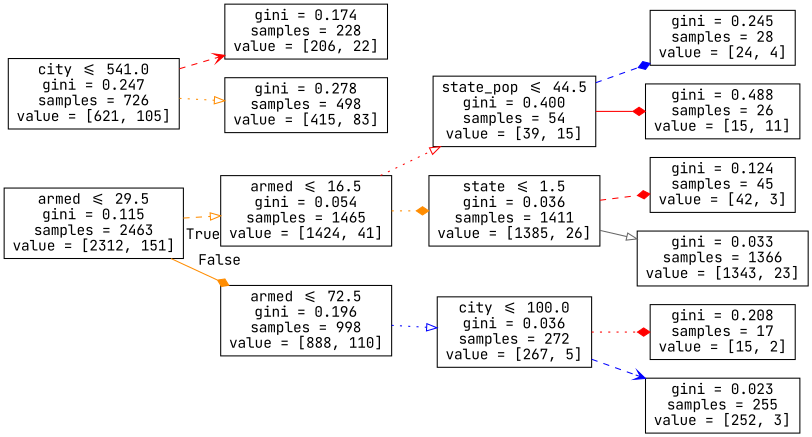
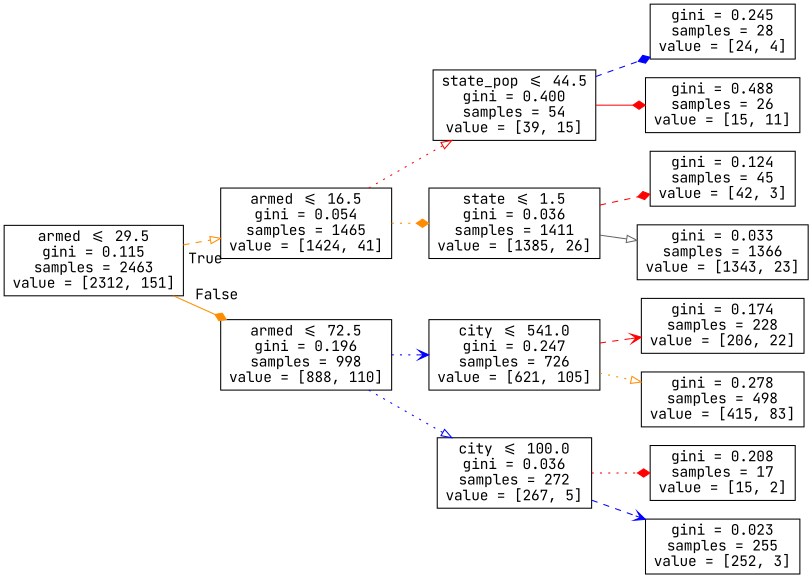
edge "armed <= 72.5 gini = 0.196 samples = 998 value = [888, 110]" -> "city <= 541.0 gini = 0.247 samples = 726 value = [621, 105]": added
